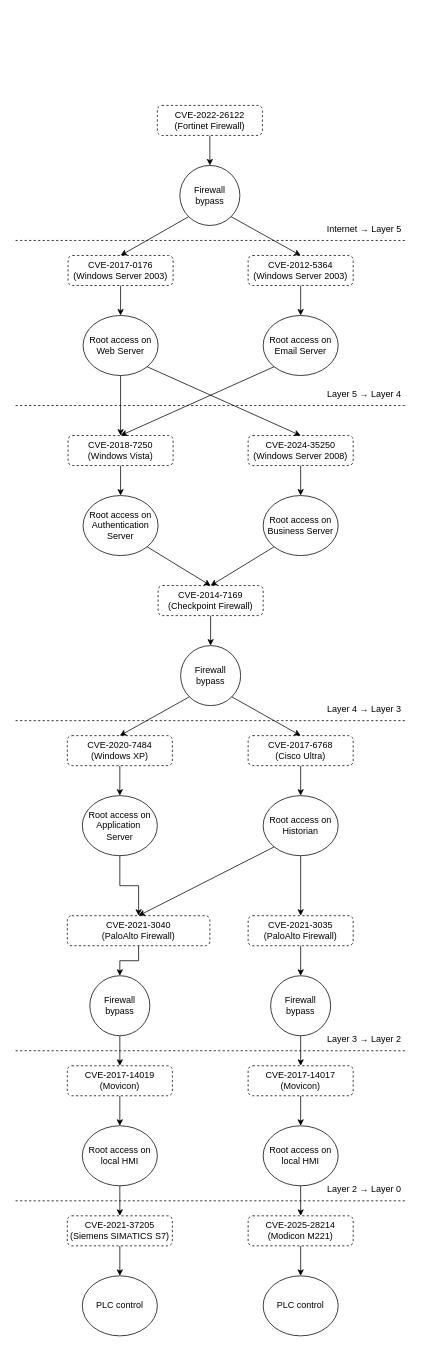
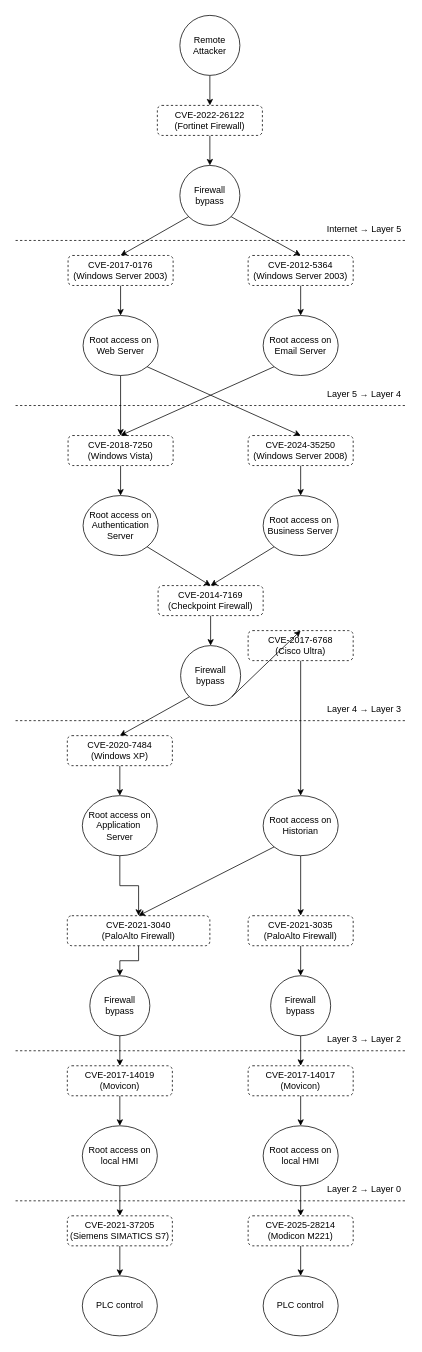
node "Remote Attacker": added
edge "Remote Attacker" -> "CVE-2022-26122 (Fortinet Firewall)": added
node "CVE-2017-6768 (Cisco Ultra)": moved (300, 750) -> (300, 645)
